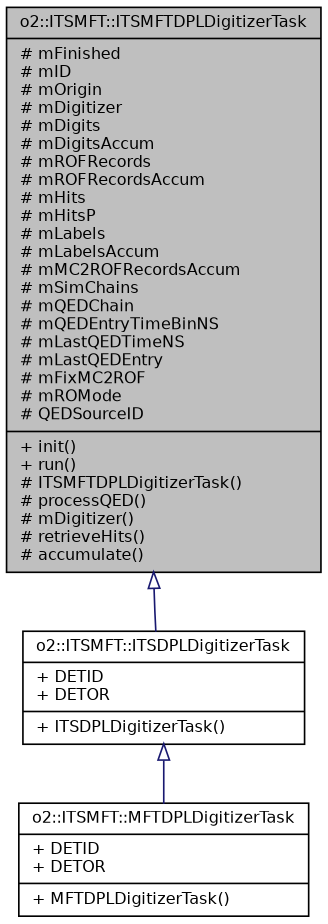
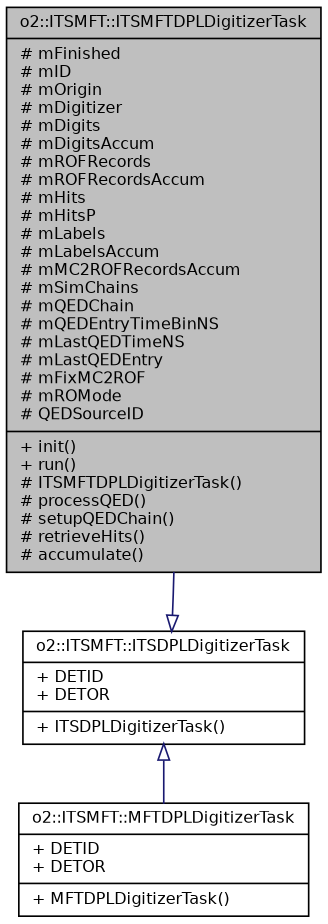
node "o2::ITSMFT::ITSMFTDPLDigitizerTask": text "# mDigitizer()" -> "# setupQEDChain()"
edge "o2::ITSMFT::ITSDPLDigitizerTask" -> "o2::ITSMFT::ITSMFTDPLDigitizerTask": reversed
